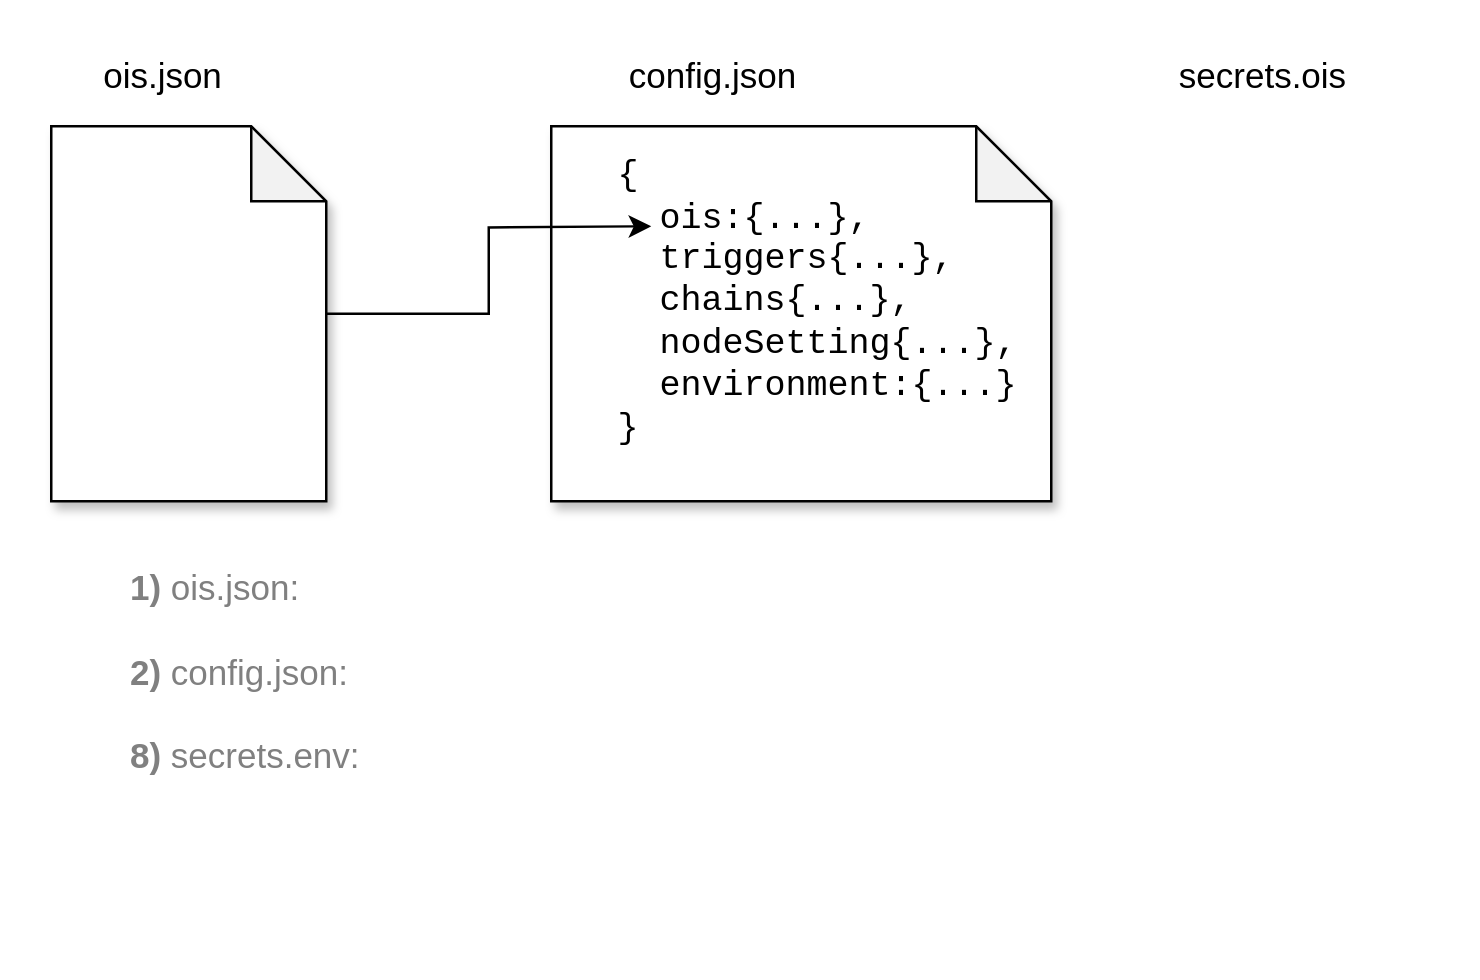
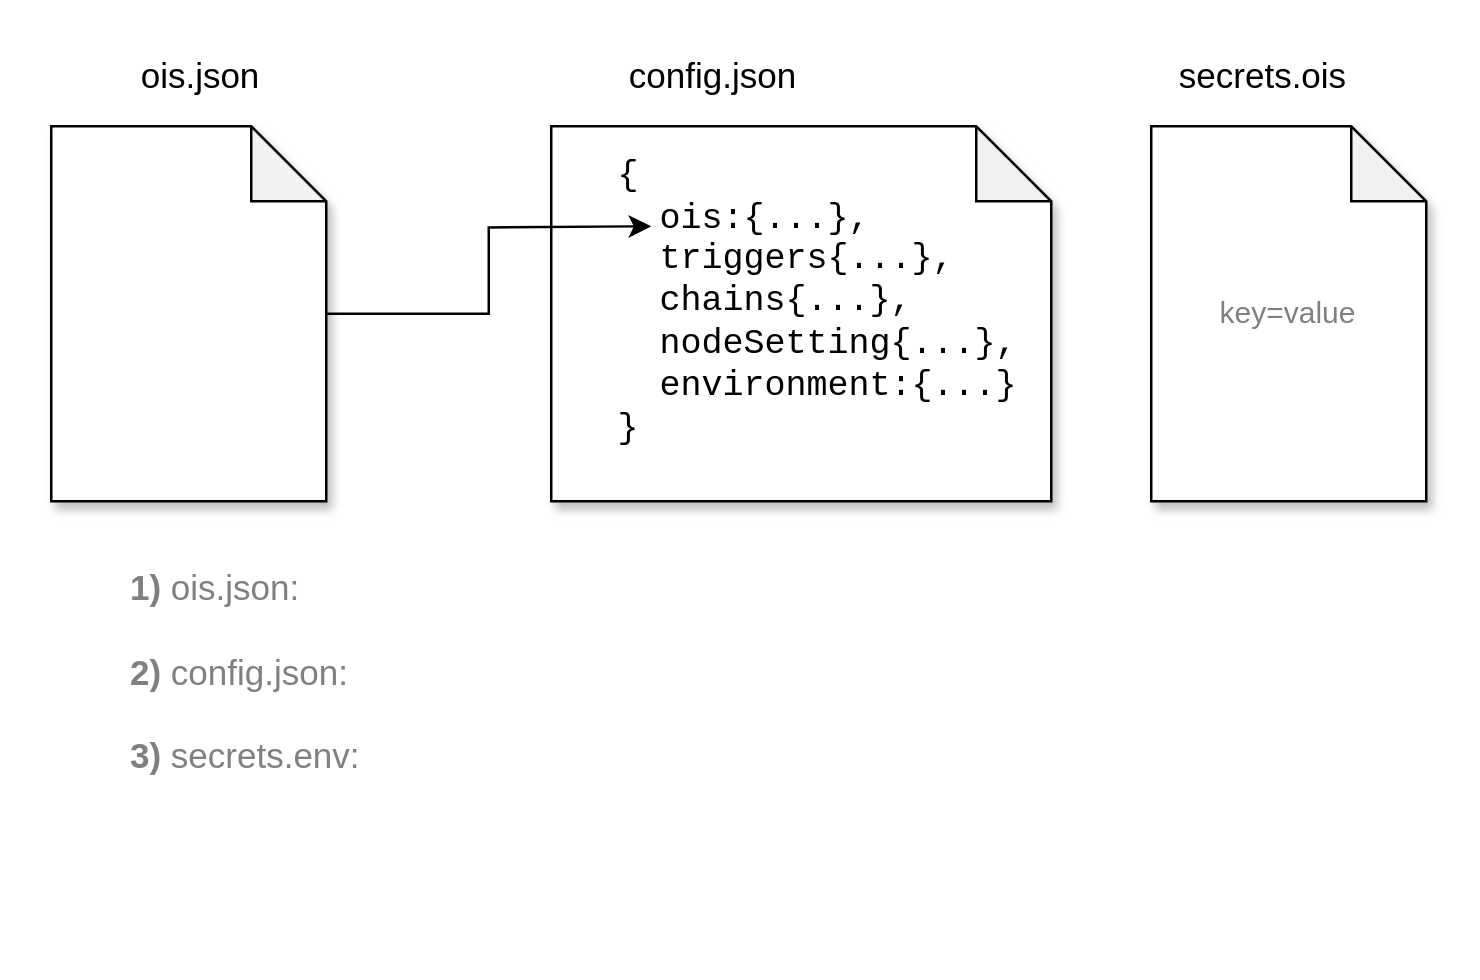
node "ois.json": moved (164, 76) -> (201, 76)
node "key=value": added
node "1) ois.json:2) config.json:8) secrets.env:": label "1) ois.json:2) config.json:8) secrets.env:" -> "1) ois.json:2) config.json:3) secrets.env:"
